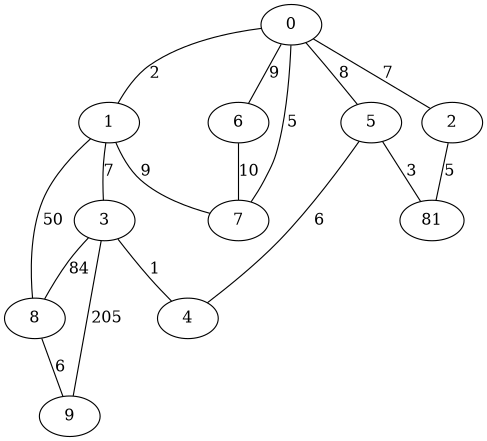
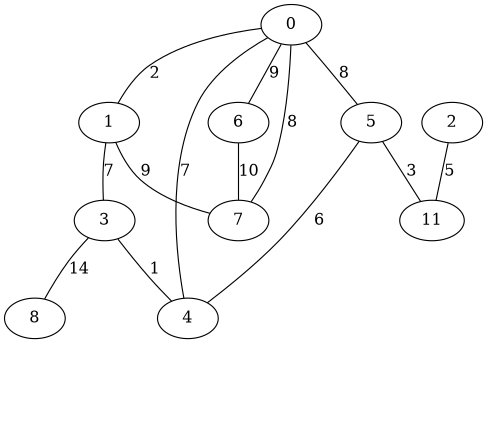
edge "0" -- "2": now "0" -- "4"
edge "0" -- "7": label "5" -> "8"
edge "1" -- "8": removed, label "50"
node "81": label "81" -> "11"
edge "3" -- "8": label "84" -> "14"
node "9": removed
